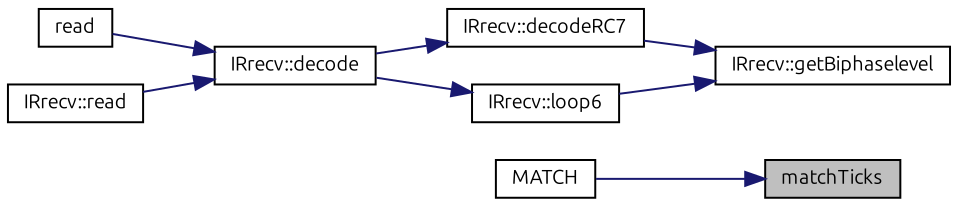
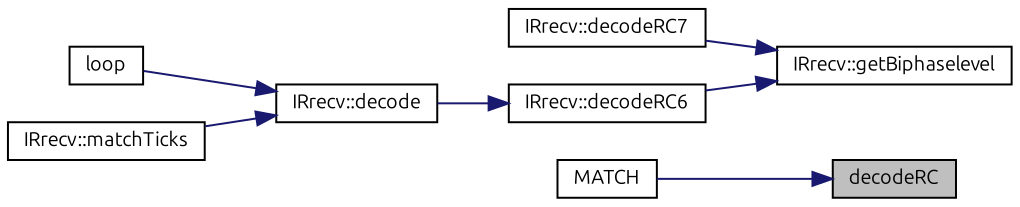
node "read": label "read" -> "loop"
edge "IRrecv::decode" -> "IRrecv::decodeRC7": removed
node "IRrecv::read": label "IRrecv::read" -> "IRrecv::matchTicks"
node "IRrecv::loop6": label "IRrecv::loop6" -> "IRrecv::decodeRC6"
node "matchTicks": label "matchTicks" -> "decodeRC"
